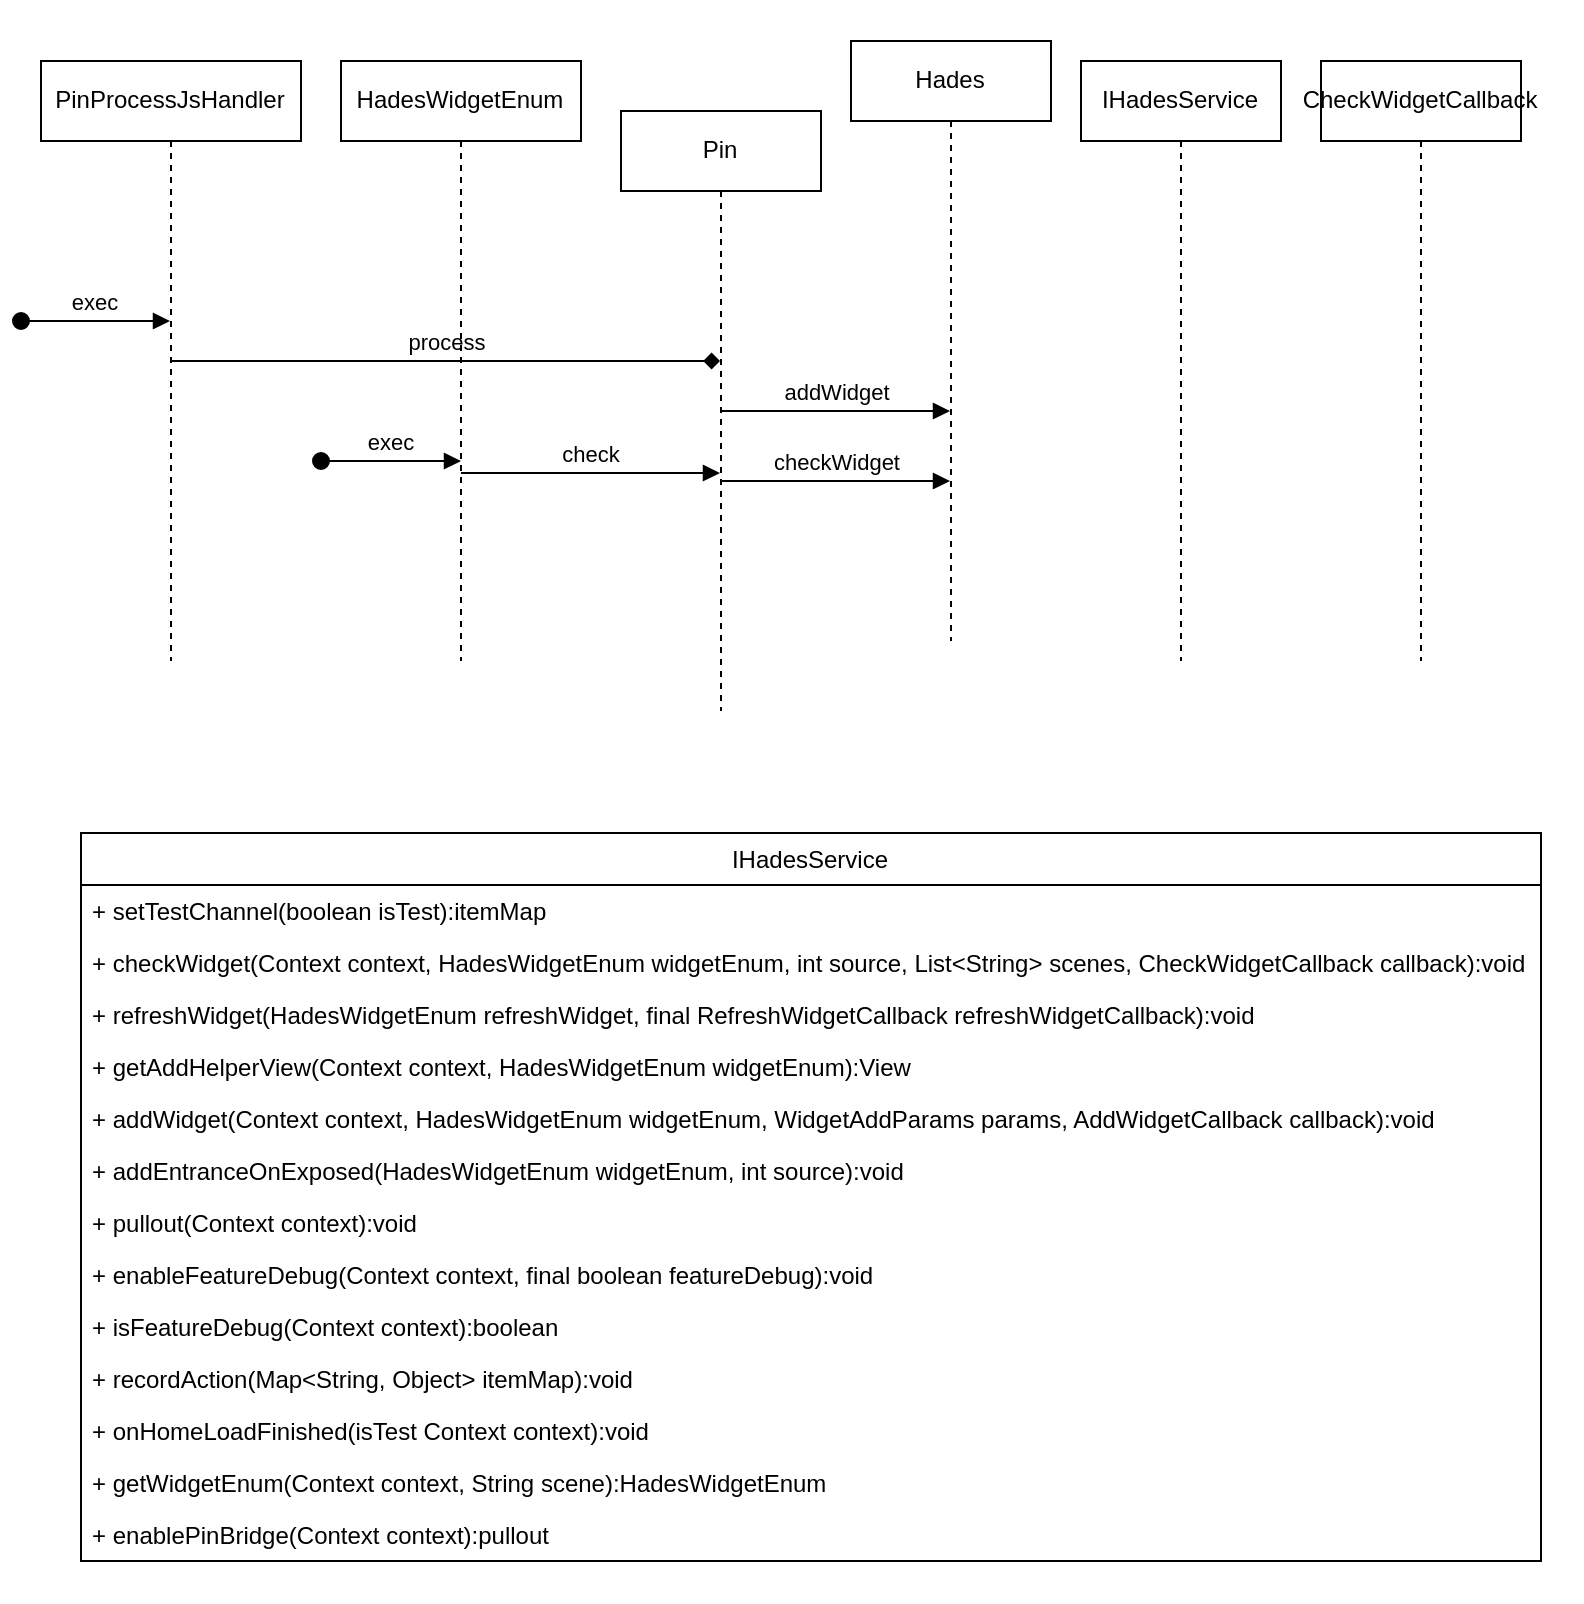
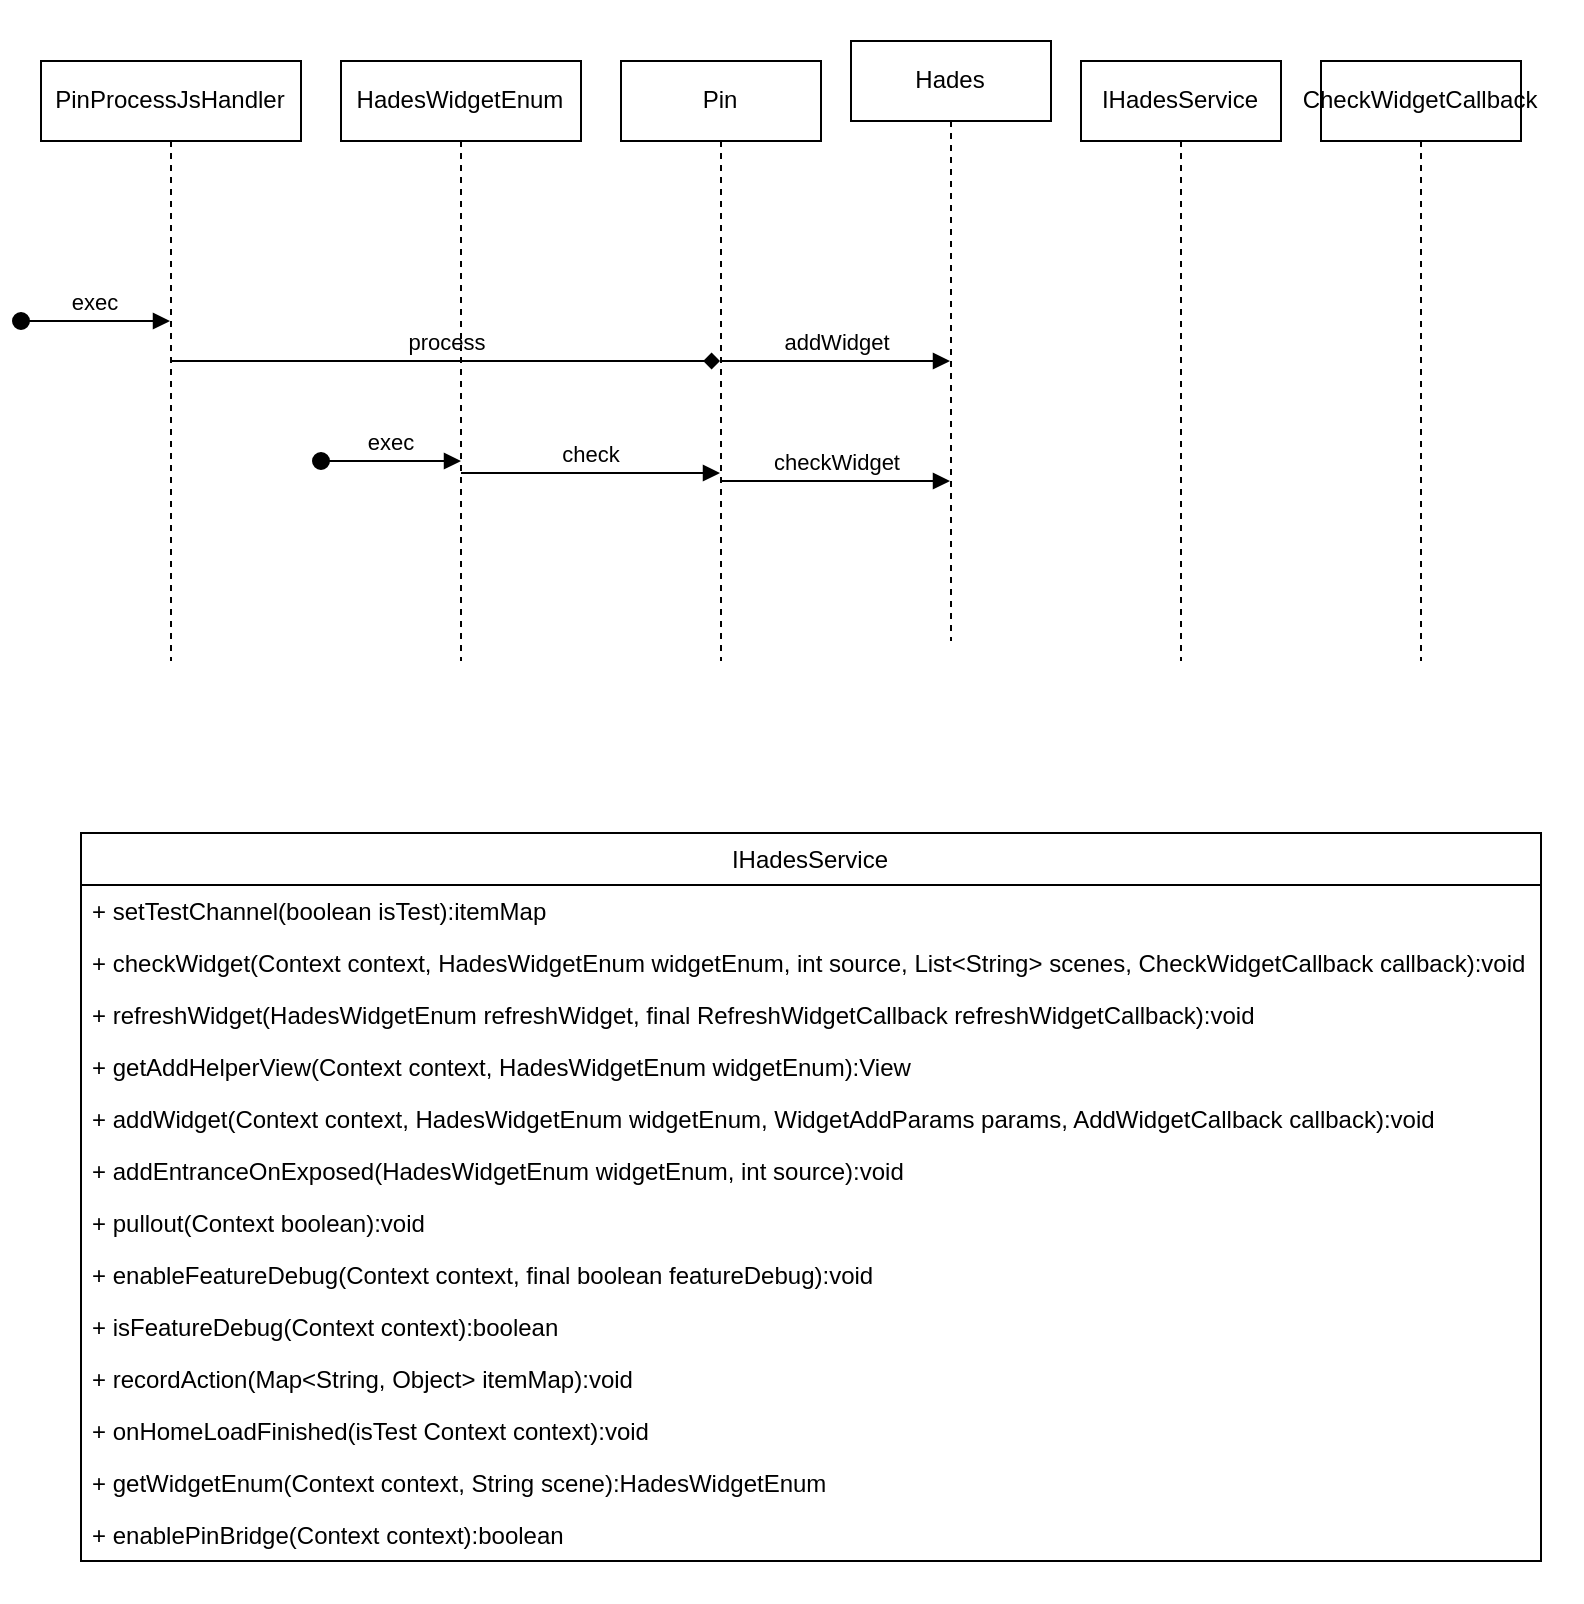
node "Pin": moved (721, 411) -> (721, 361)
node "+ pullout(Context context):void": label "+ pullout(Context context):void" -> "+ pullout(Context boolean):void"
node "+ enablePinBridge(Context context):pullout": label "+ enablePinBridge(Context context):pullout" -> "+ enablePinBridge(Context context):boolean"
